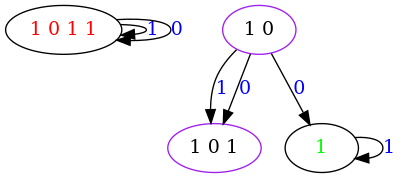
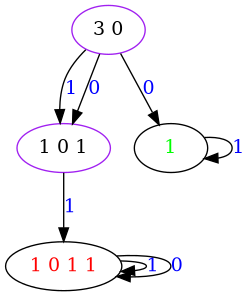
node "1 0": label "1 0" -> "3 0"
edge "1 0 1" -> "1 0 1 1": added, label "1"
